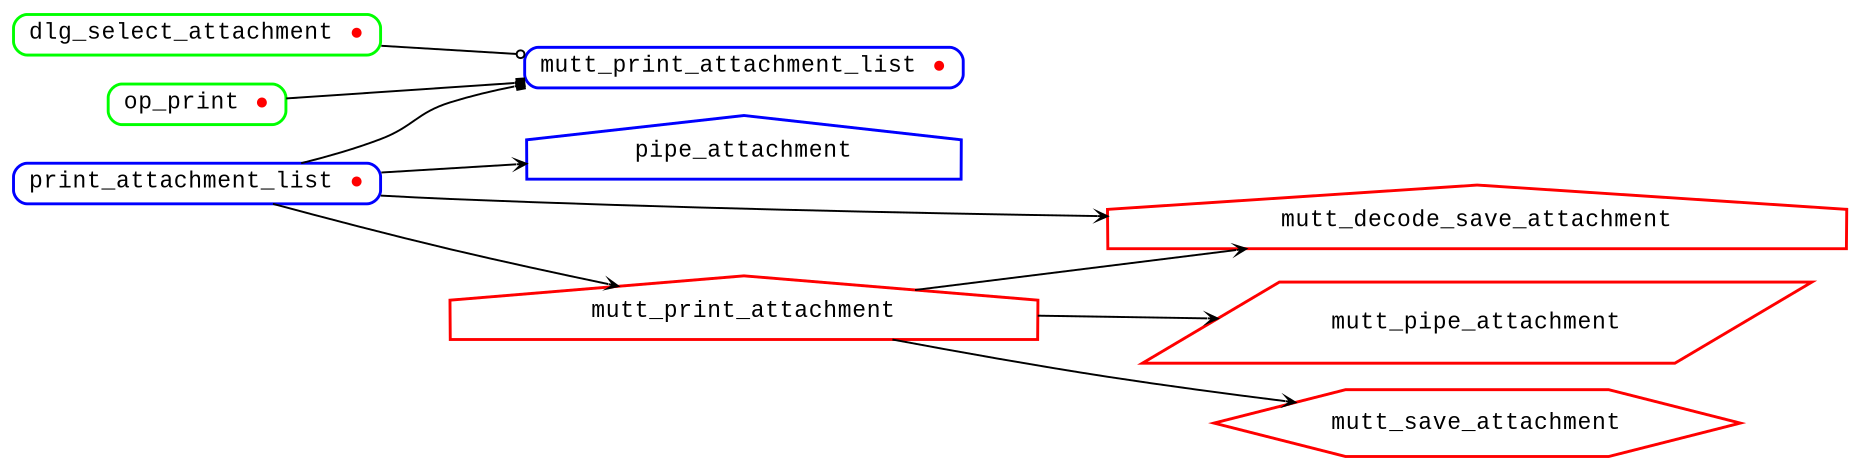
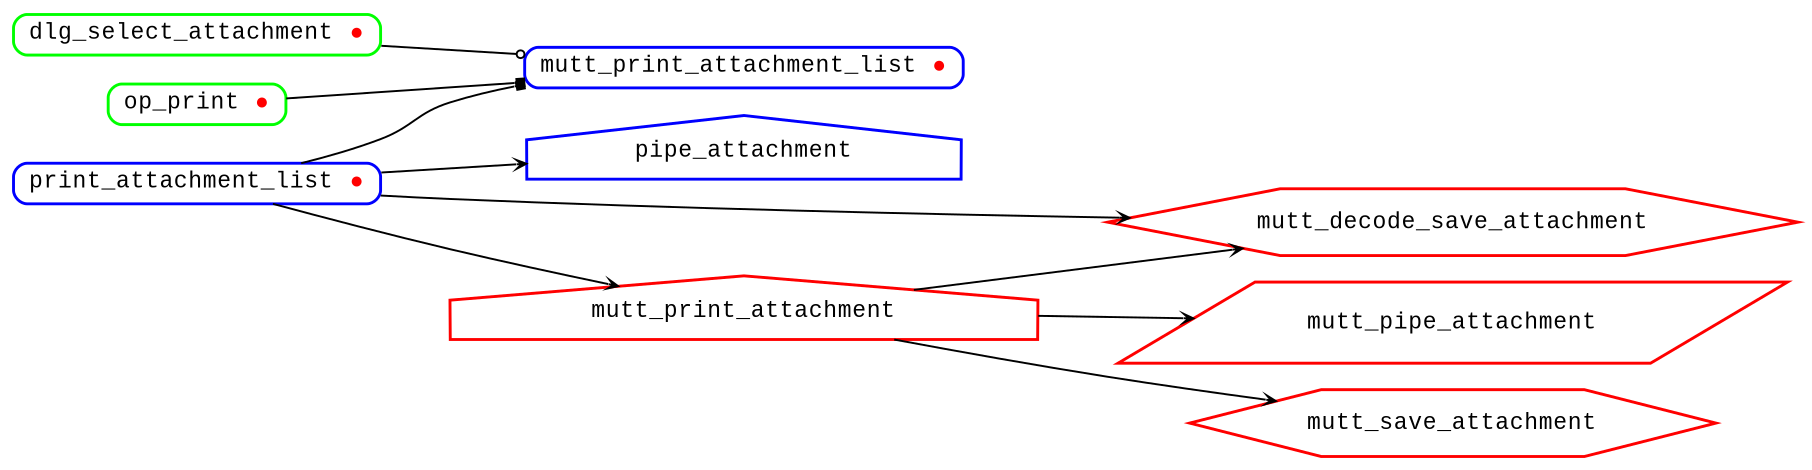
node "mutt_decode_save_attachment": shape house -> hexagon
